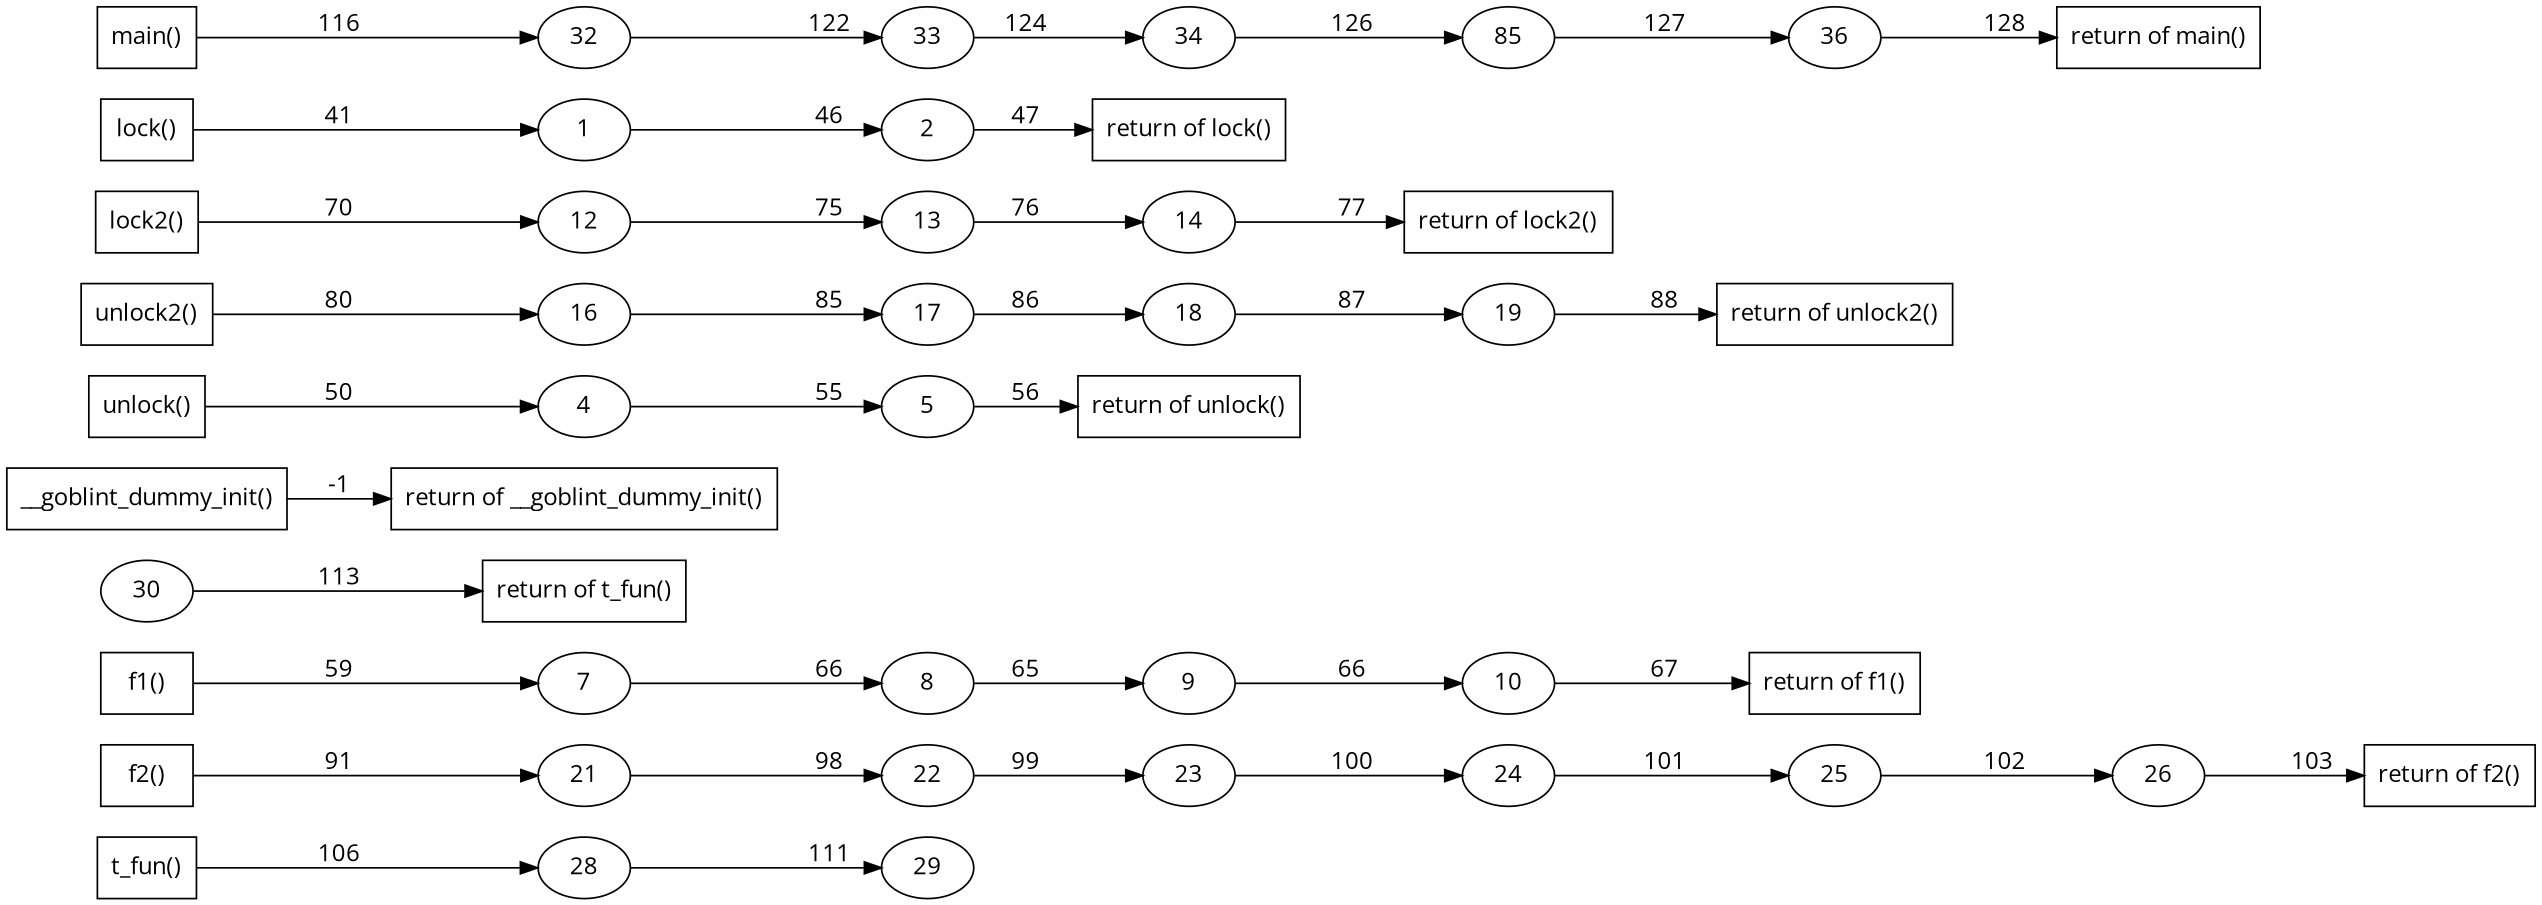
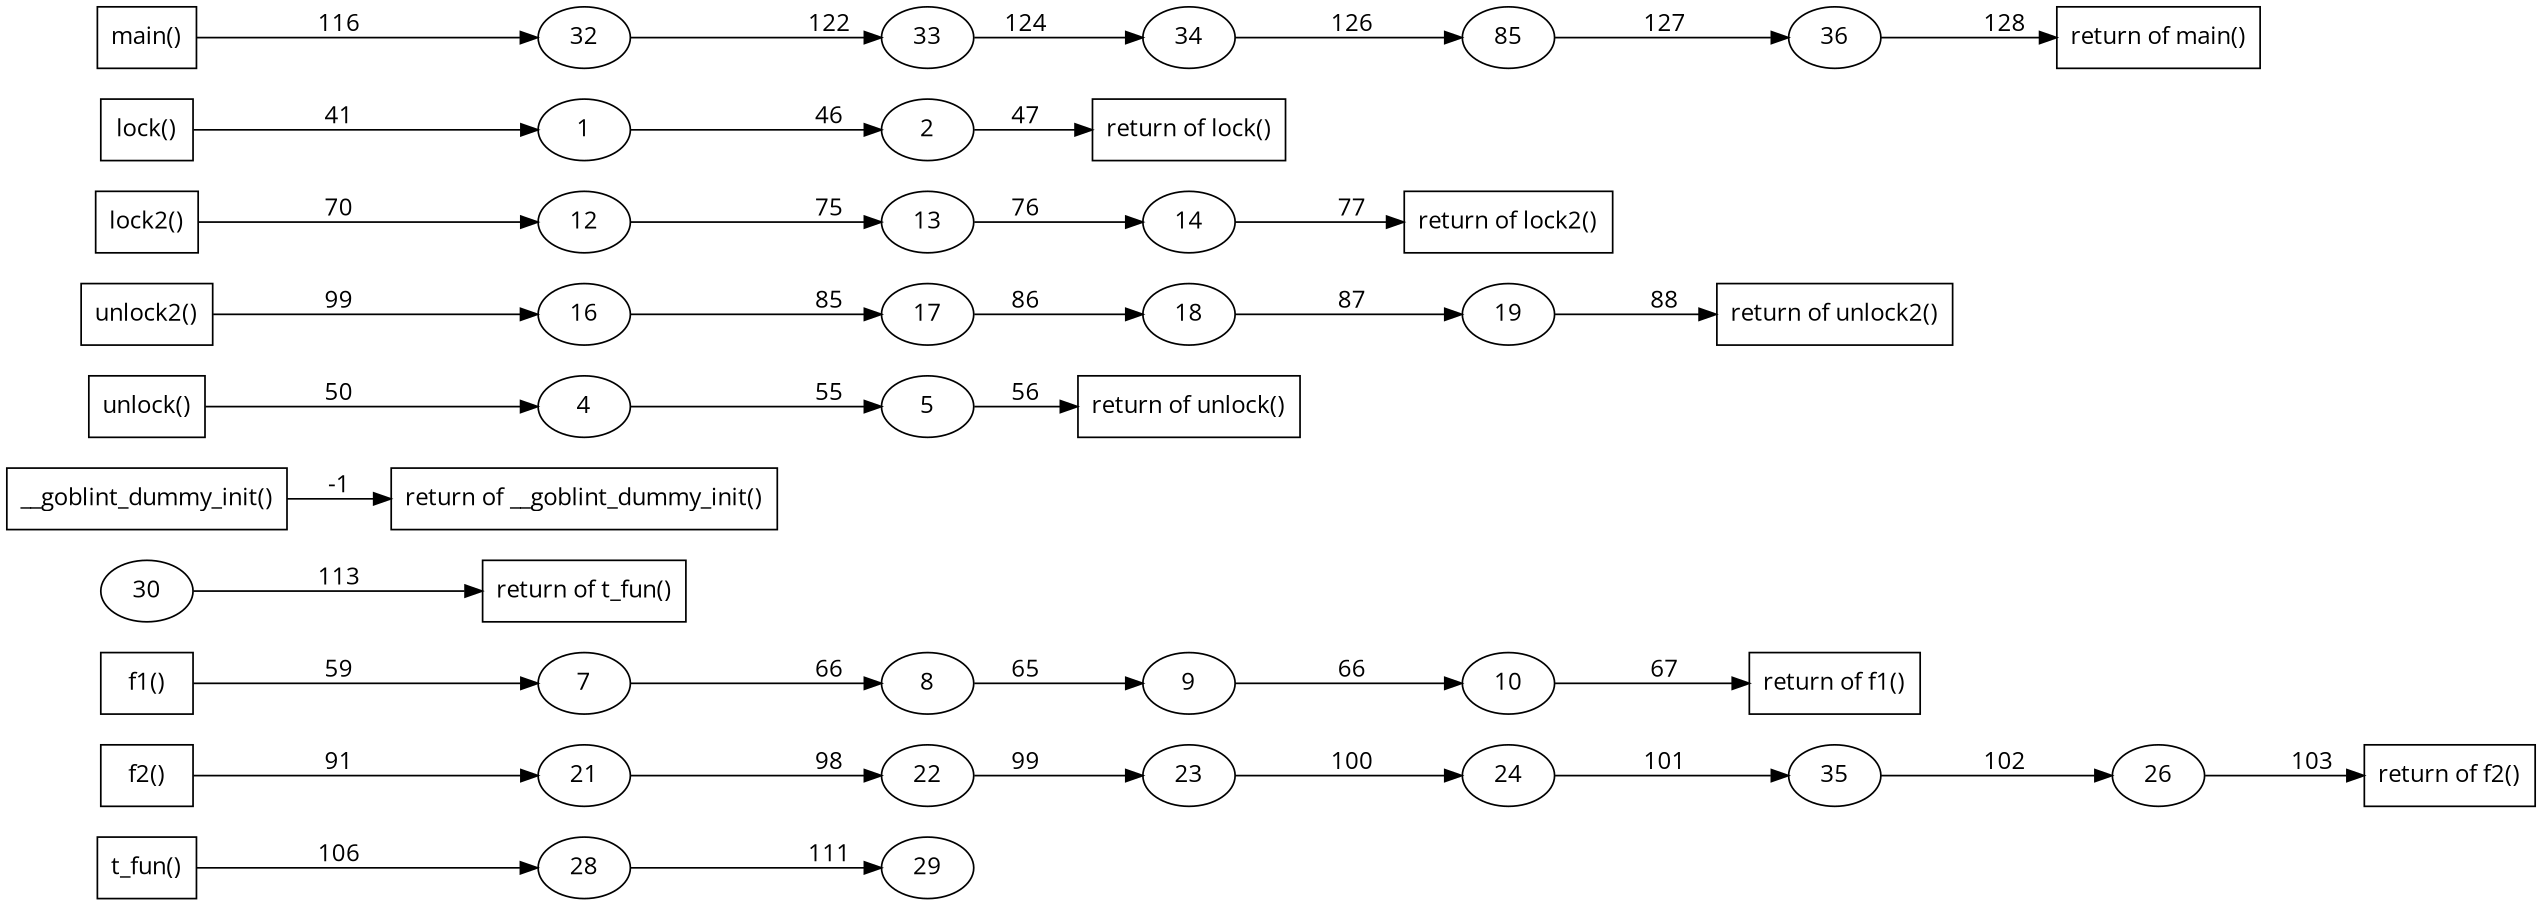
edge "unlock2()" -> "16": label "80" -> "99"
node "25": label "25" -> "35"
